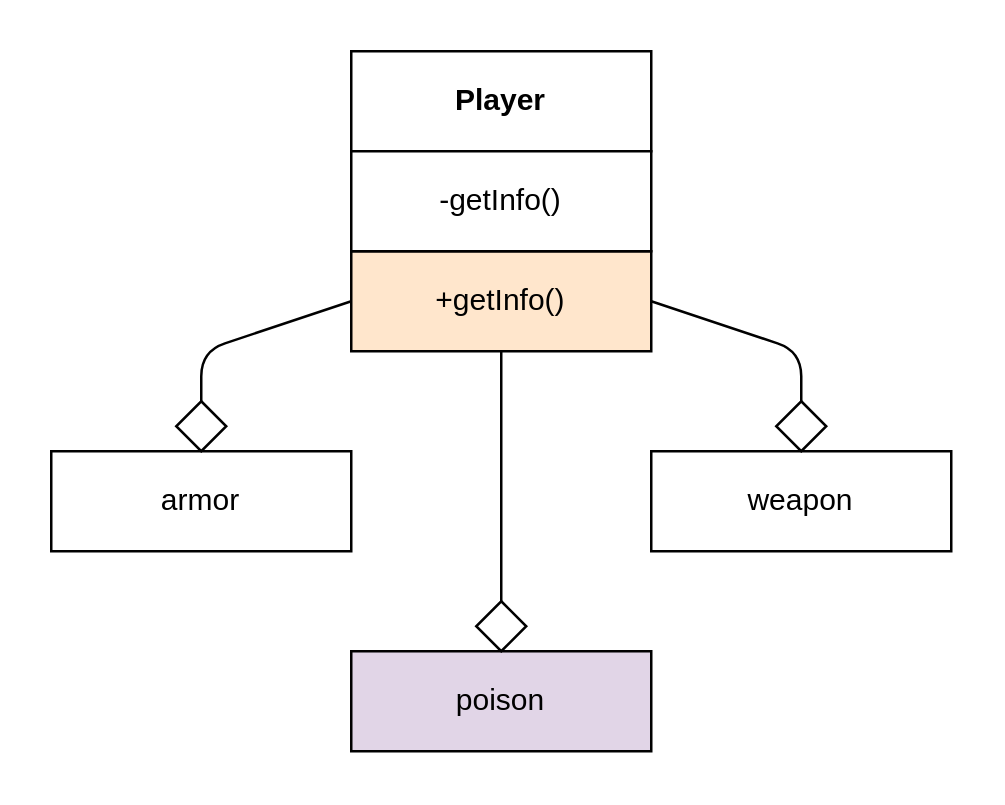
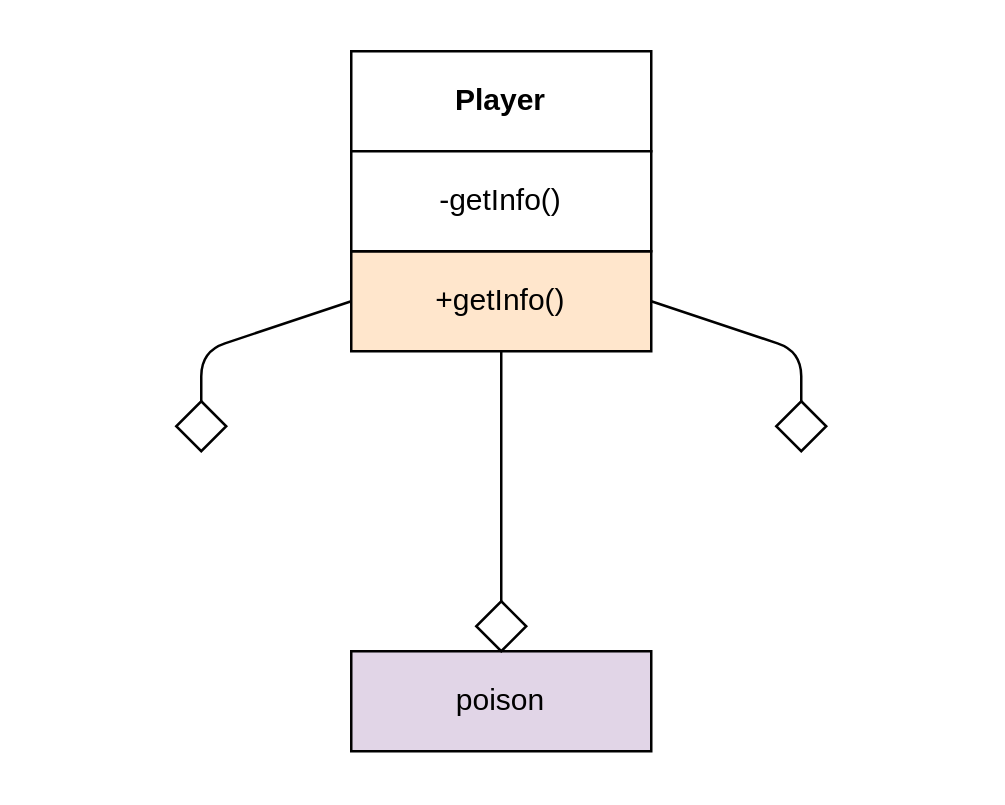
node "armor": removed
node "weapon": removed
